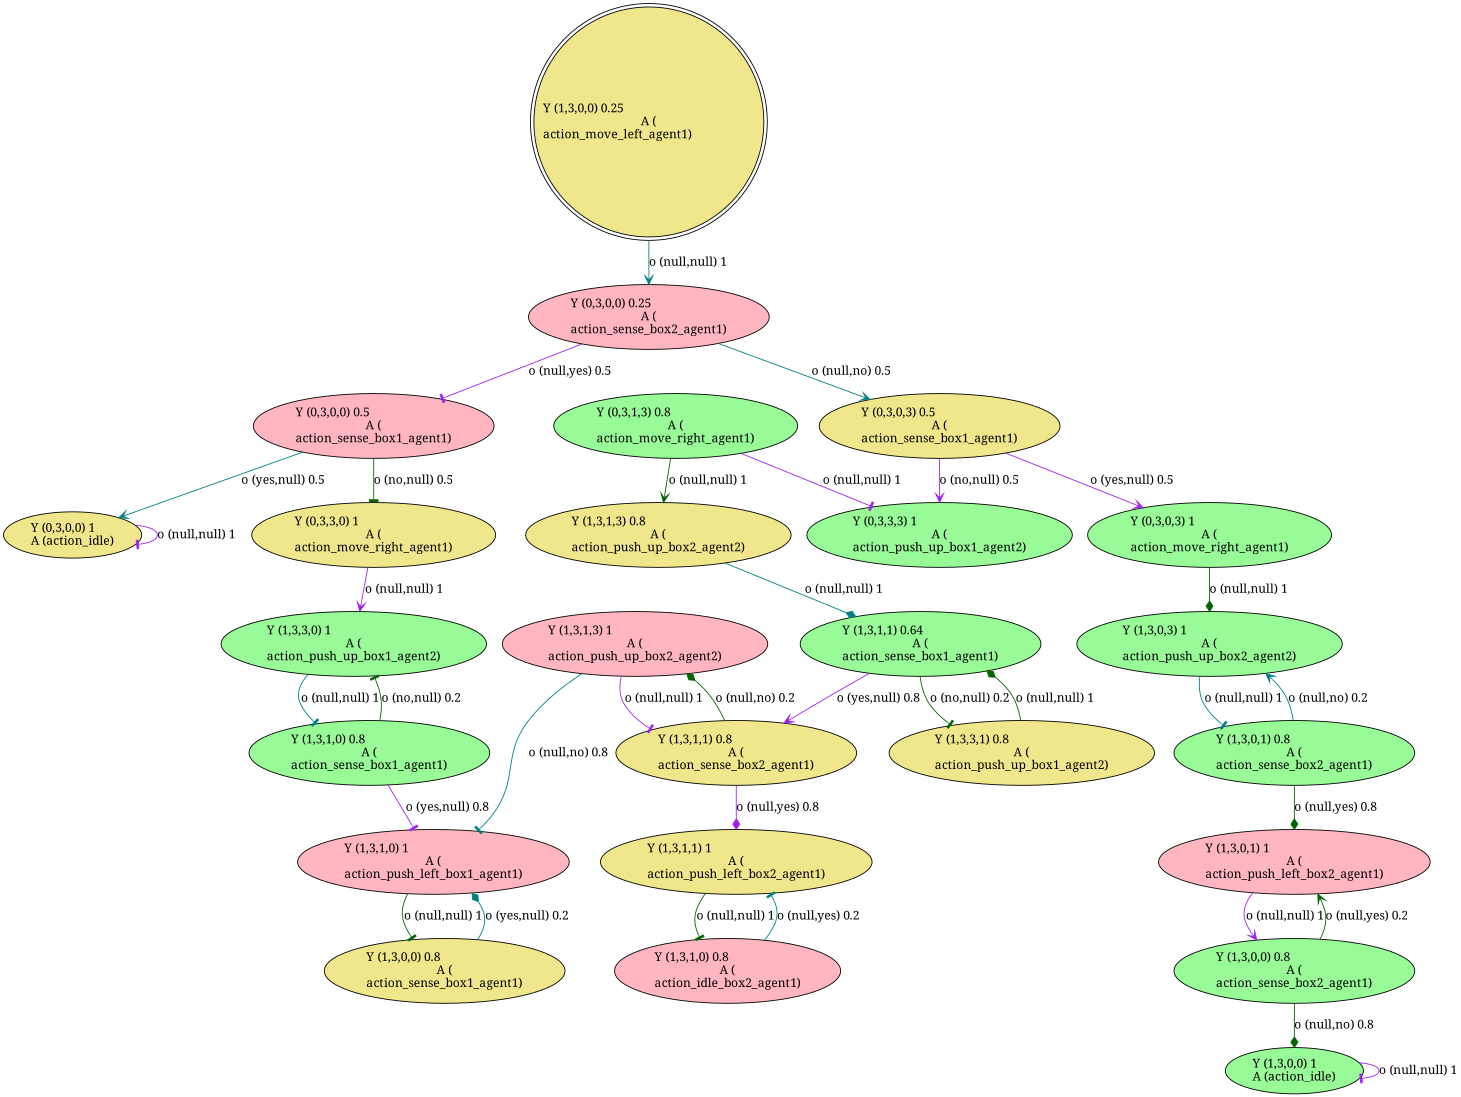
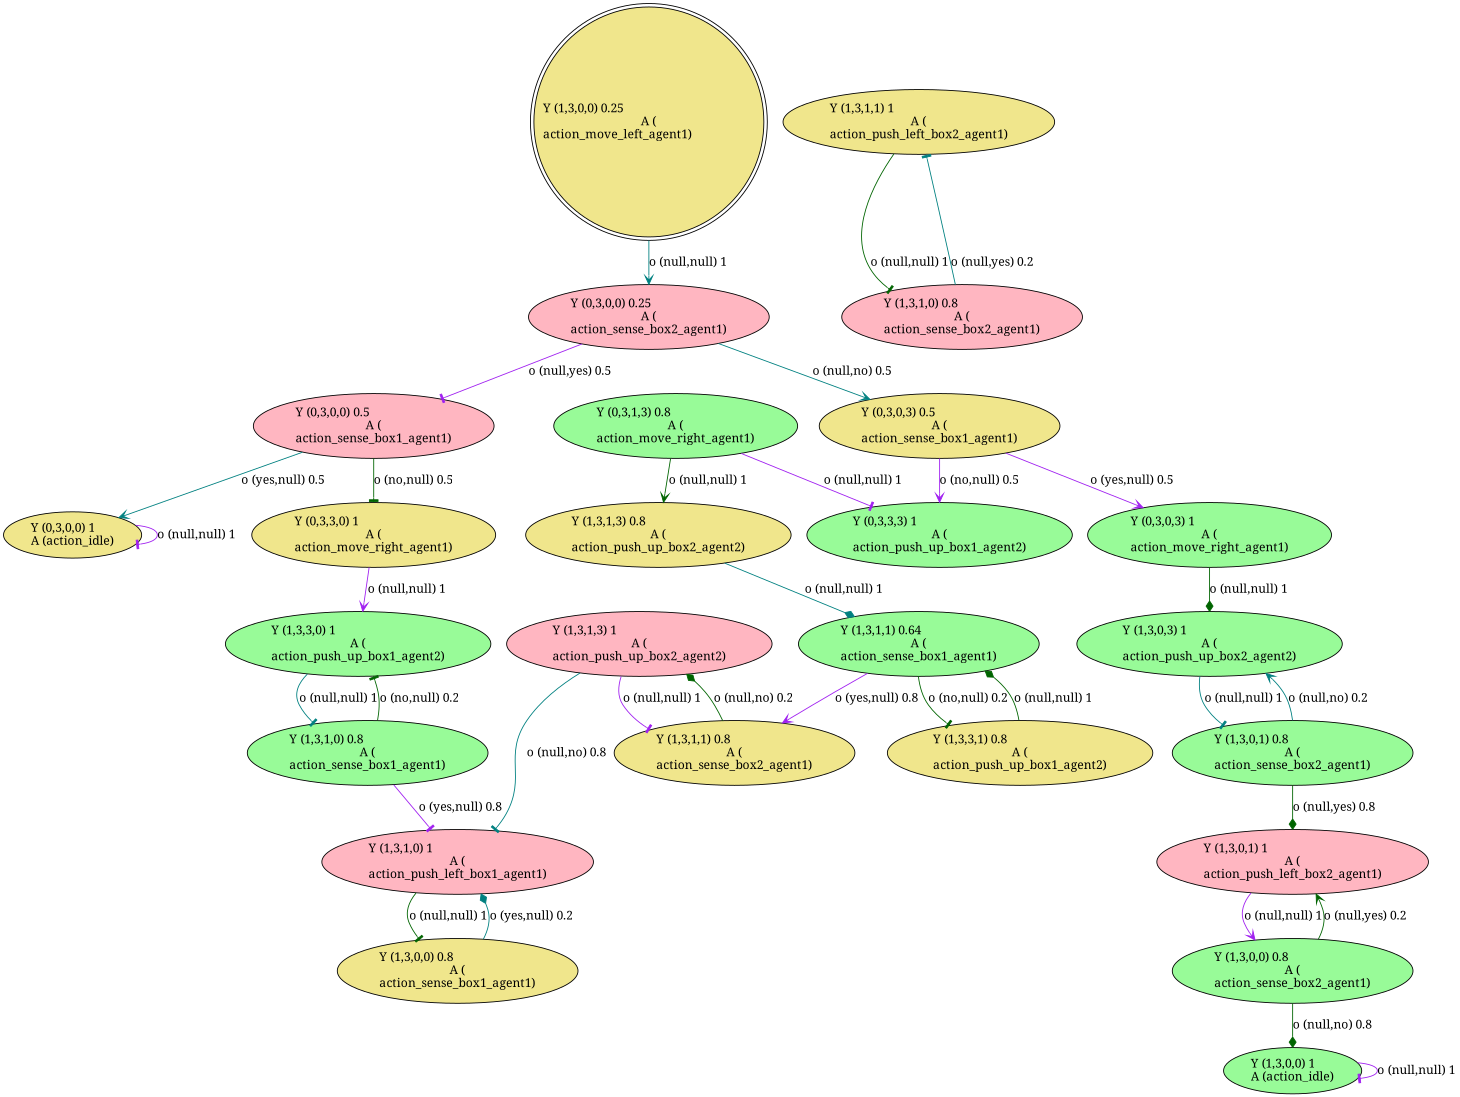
edge "Y (1,3,1,1) 0.8 A ( action_sense_box2_agent1)" -> "Y (1,3,1,1) 1 A ( action_push_left_box2_agent1)": removed, label "o (null,yes) 0.8"
node "Y (1,3,1,0) 0.8 A ( action_idle_box2_agent1)": label "Y (1,3,1,0) 0.8 A ( action_idle_box2_agent1)" -> "Y (1,3,1,0) 0.8 A ( action_sense_box2_agent1)"
